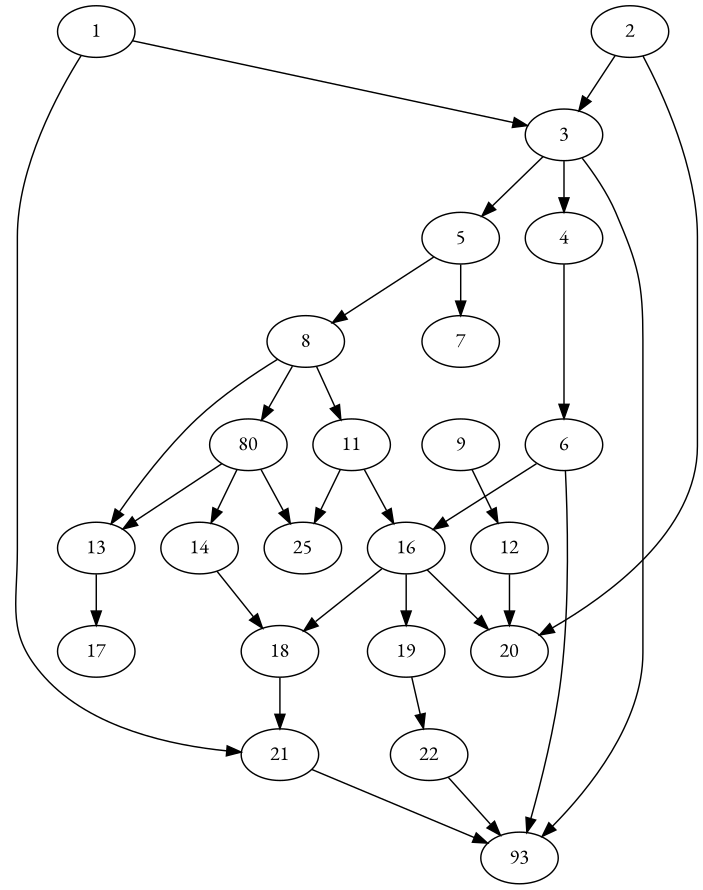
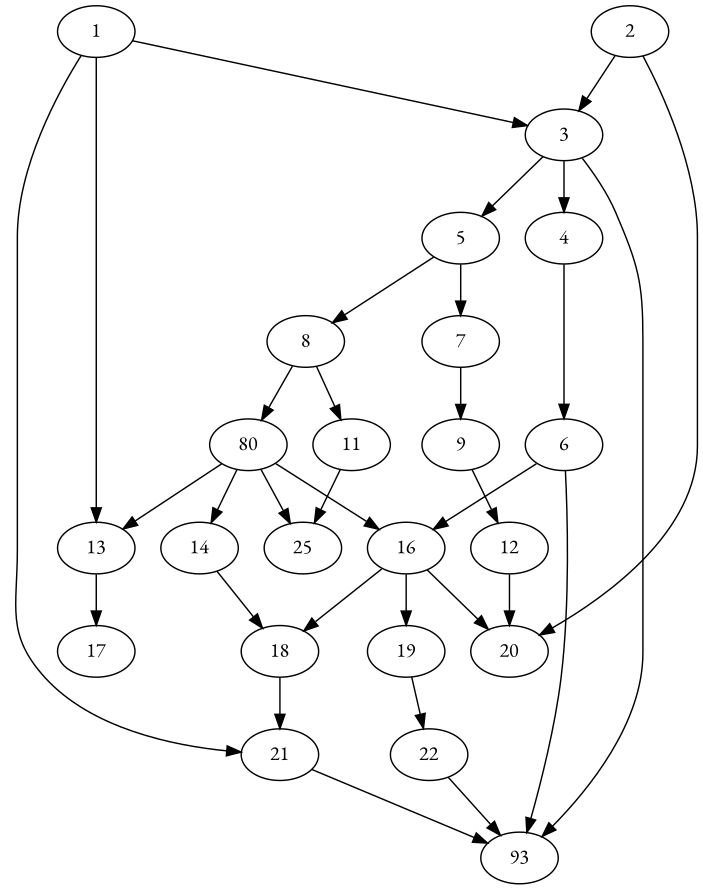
edge "7" -> "9": added
edge "8" -> "13": now "1" -> "13"
edge "11" -> "16": now "80" -> "16"
